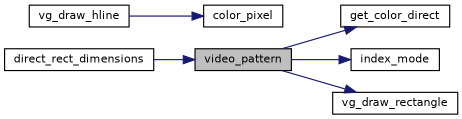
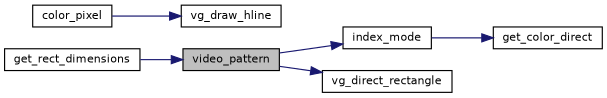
edge "vg_draw_hline" -> "color_pixel": reversed
edge "video_pattern" -> "get_color_direct": now "index_mode" -> "get_color_direct"
node "direct_rect_dimensions": label "direct_rect_dimensions" -> "get_rect_dimensions"
node "vg_draw_rectangle": label "vg_draw_rectangle" -> "vg_direct_rectangle"
